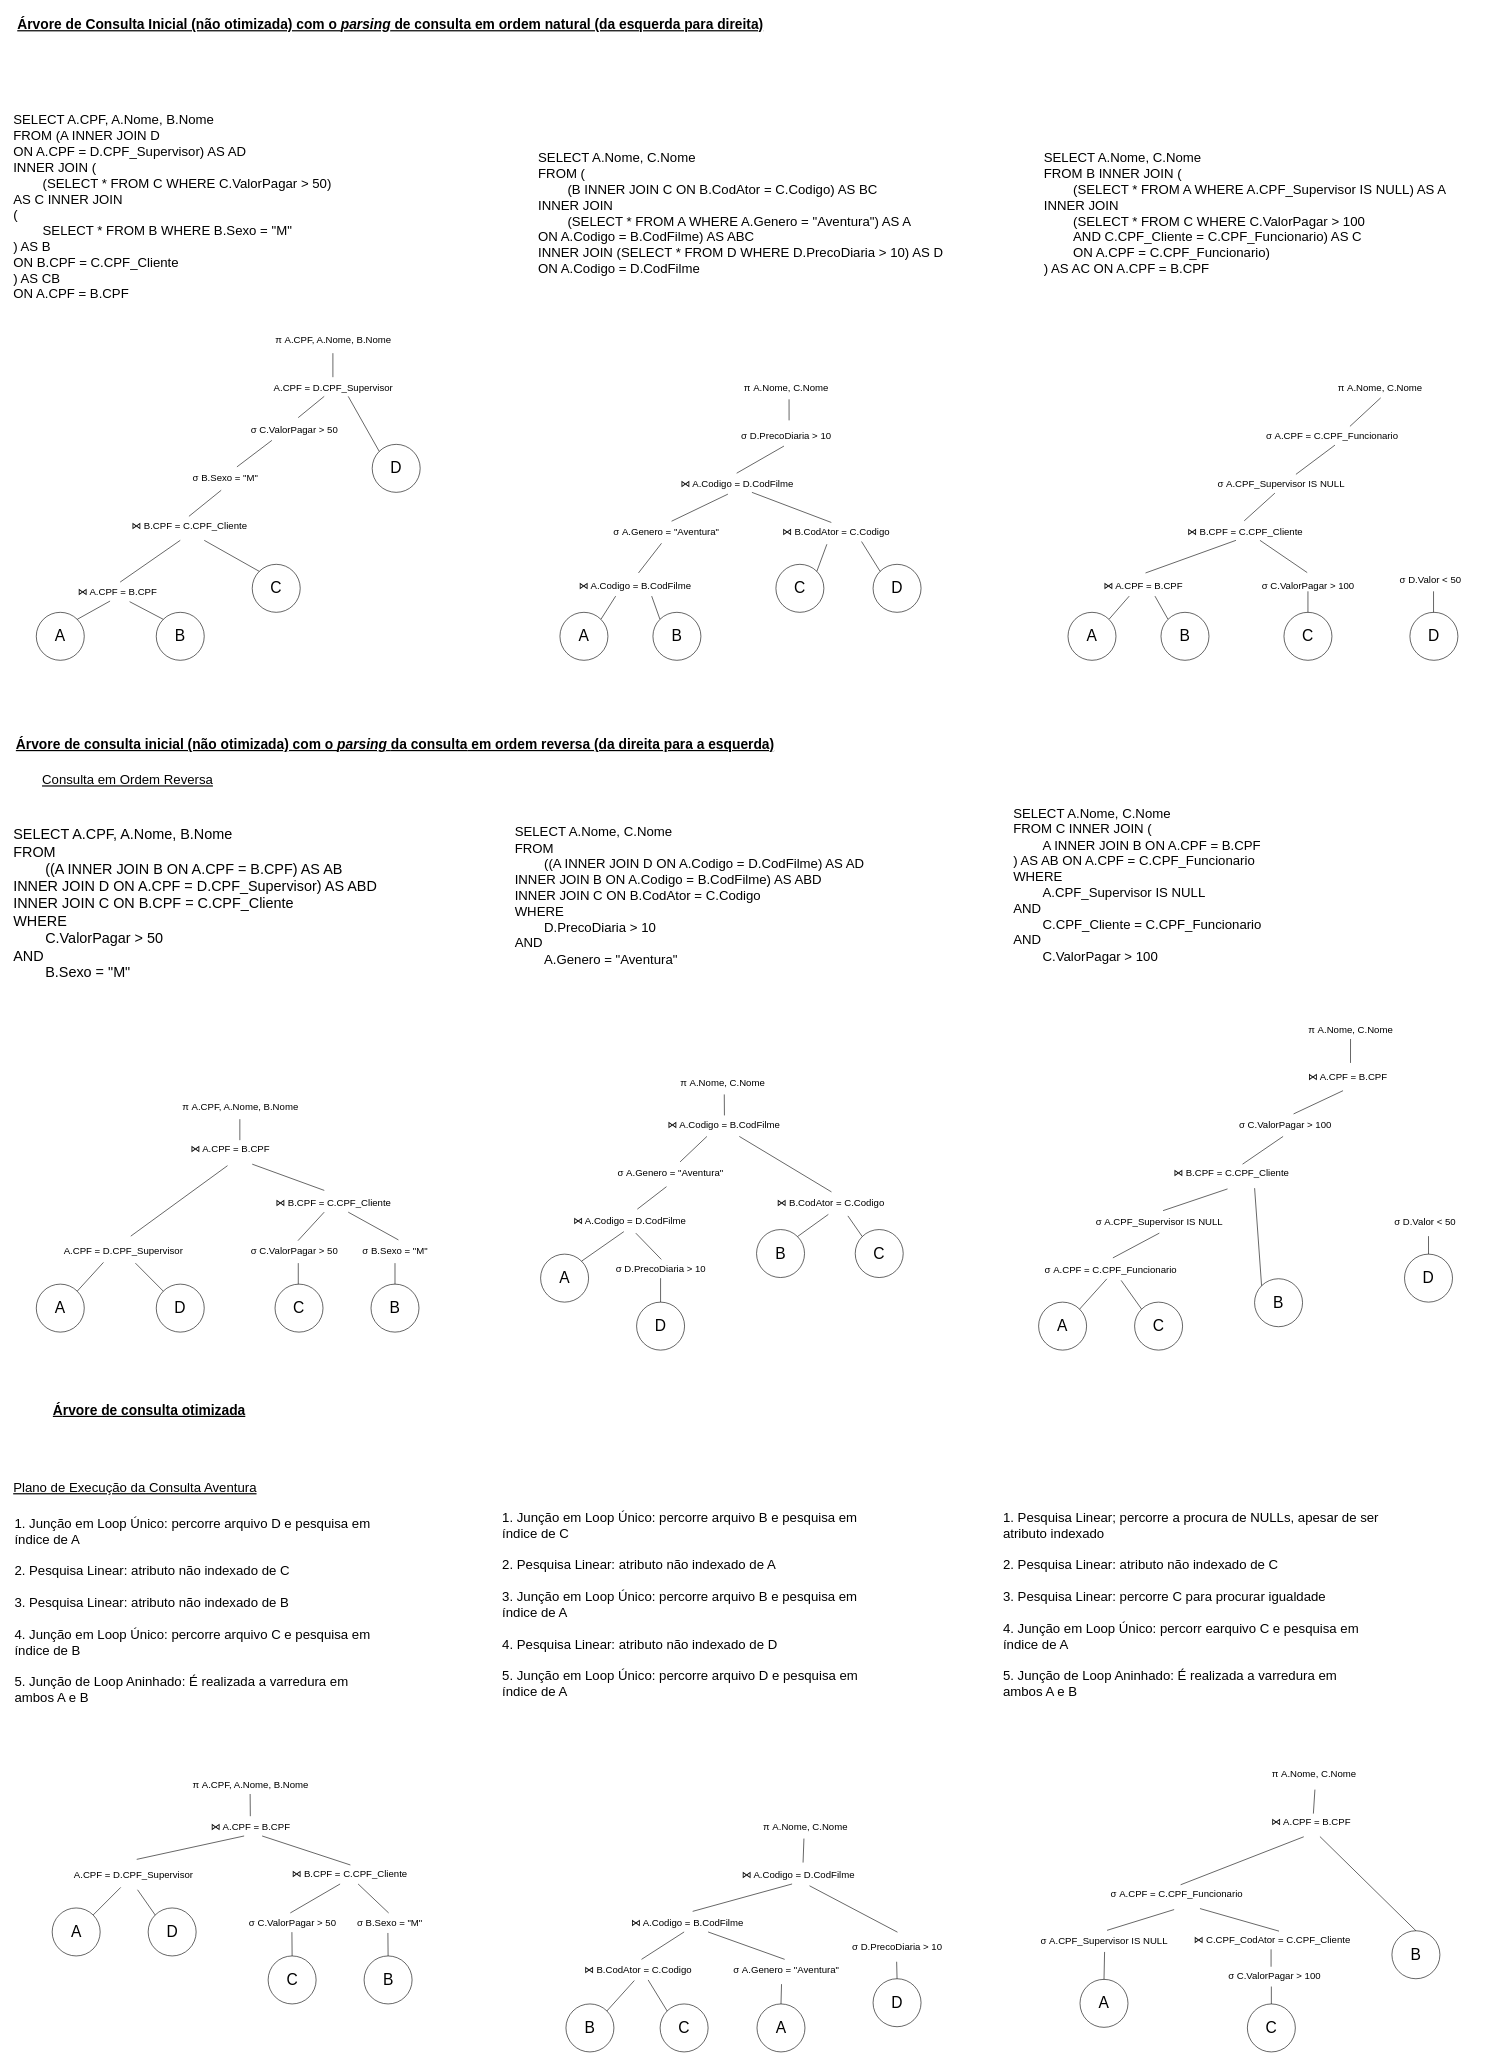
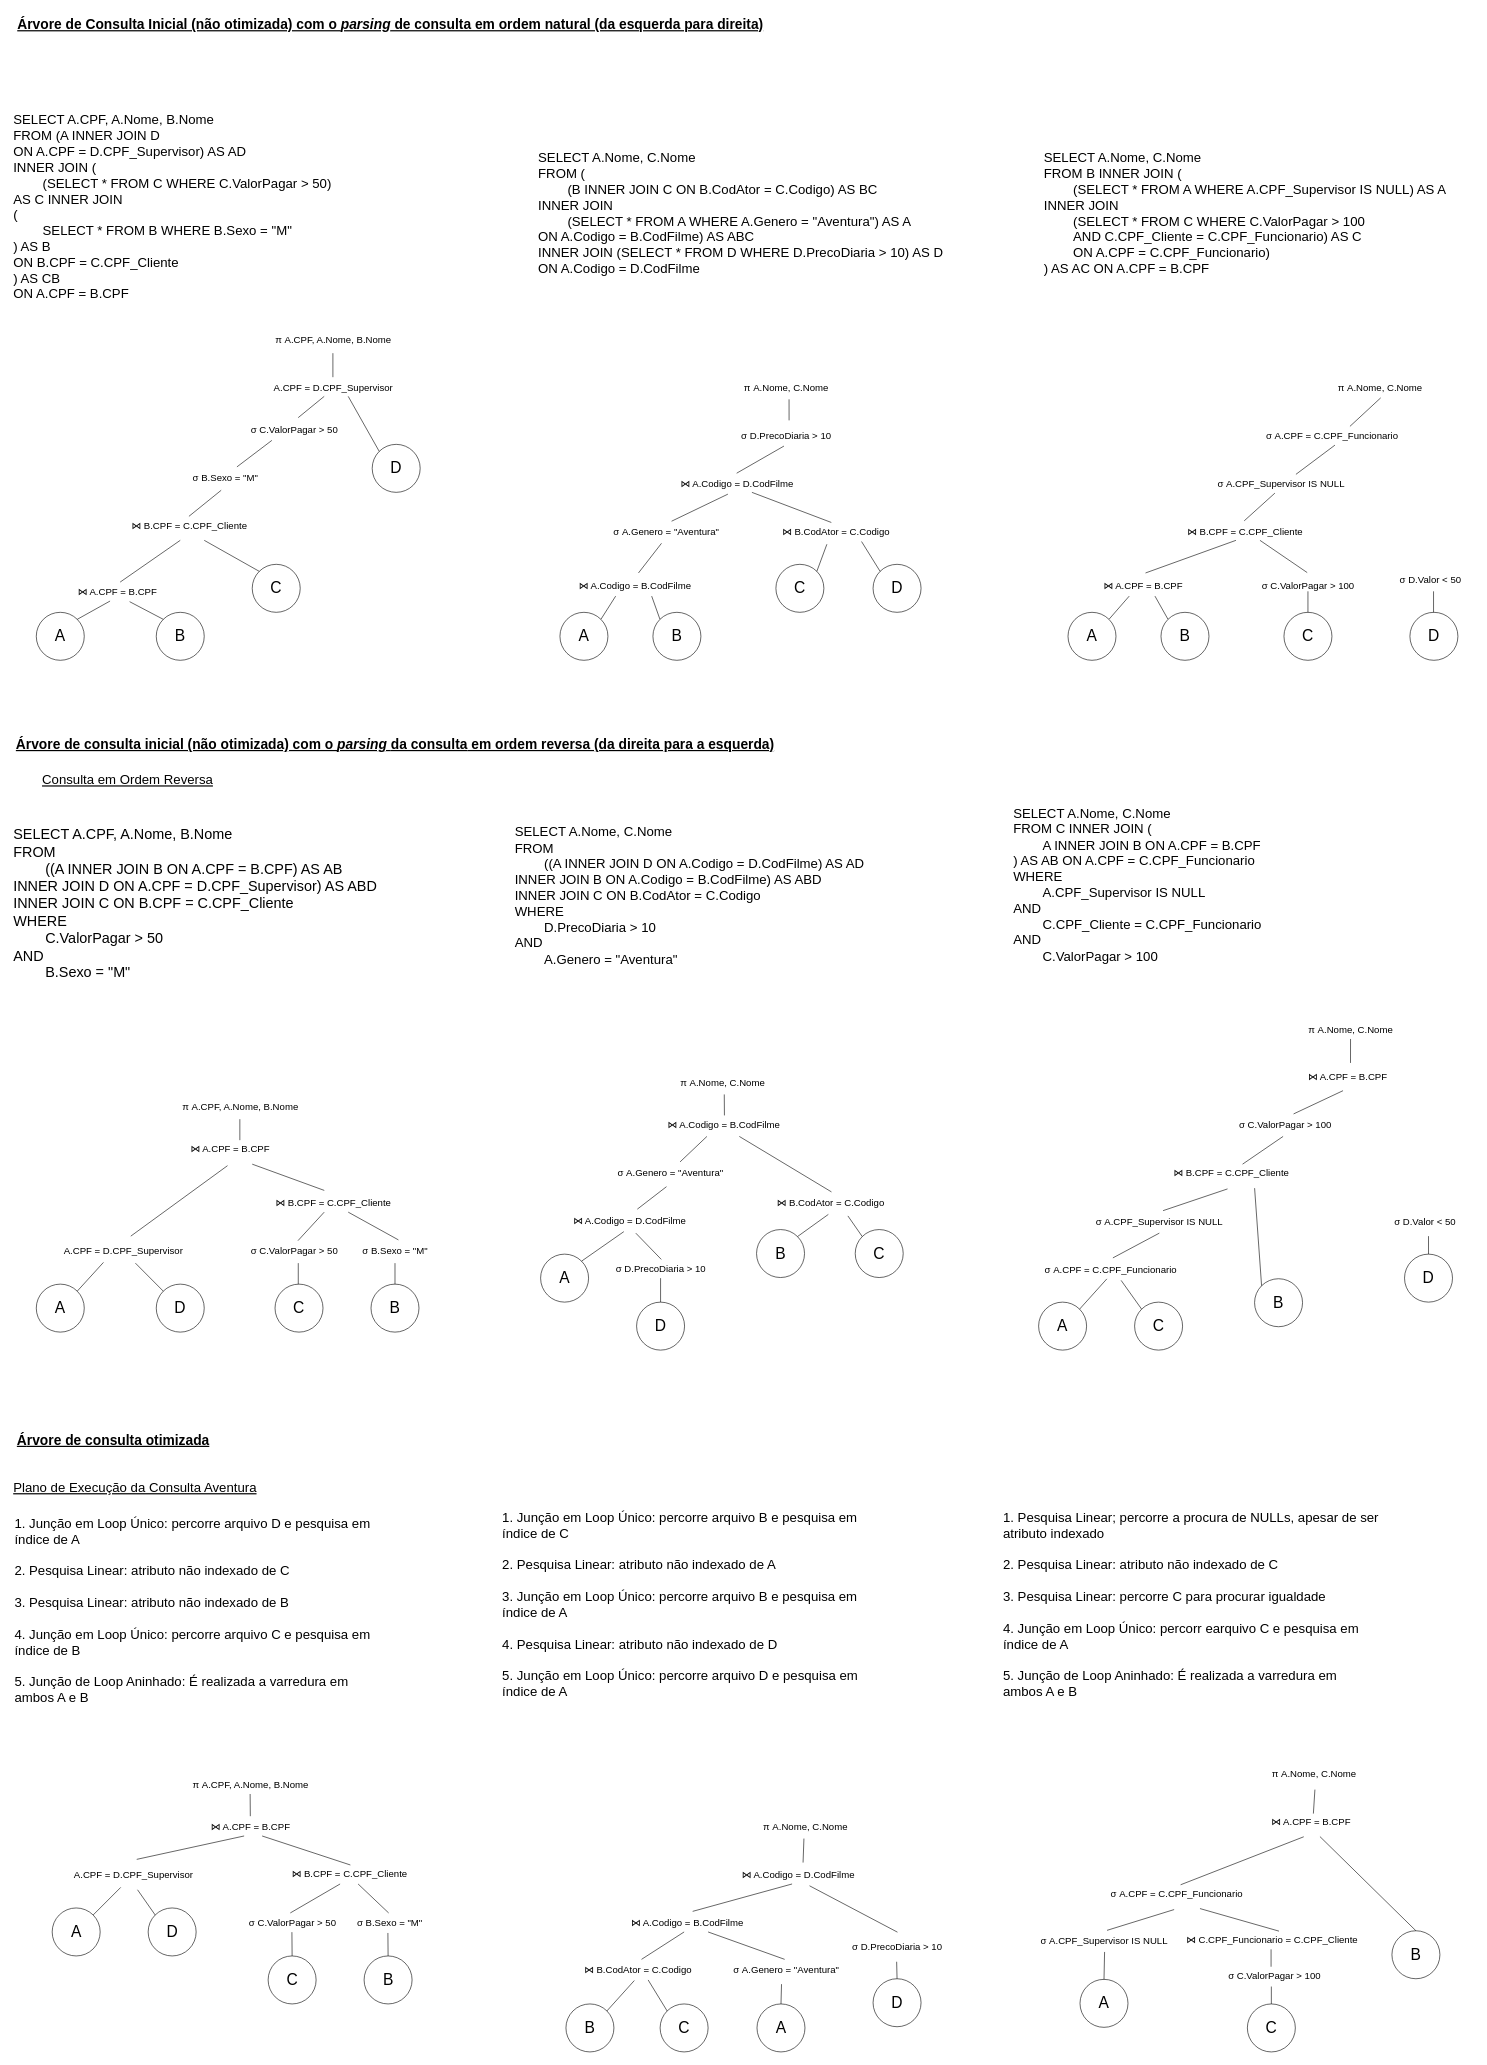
node "Árvore de consulta otimizada": moved (149, 1410) -> (113, 1440)
node "⋈ C.CPF_CodAtor = C.CPF_Cliente": label "⋈ C.CPF_CodAtor = C.CPF_Cliente" -> "⋈ C.CPF_Funcionario = C.CPF_Cliente"
